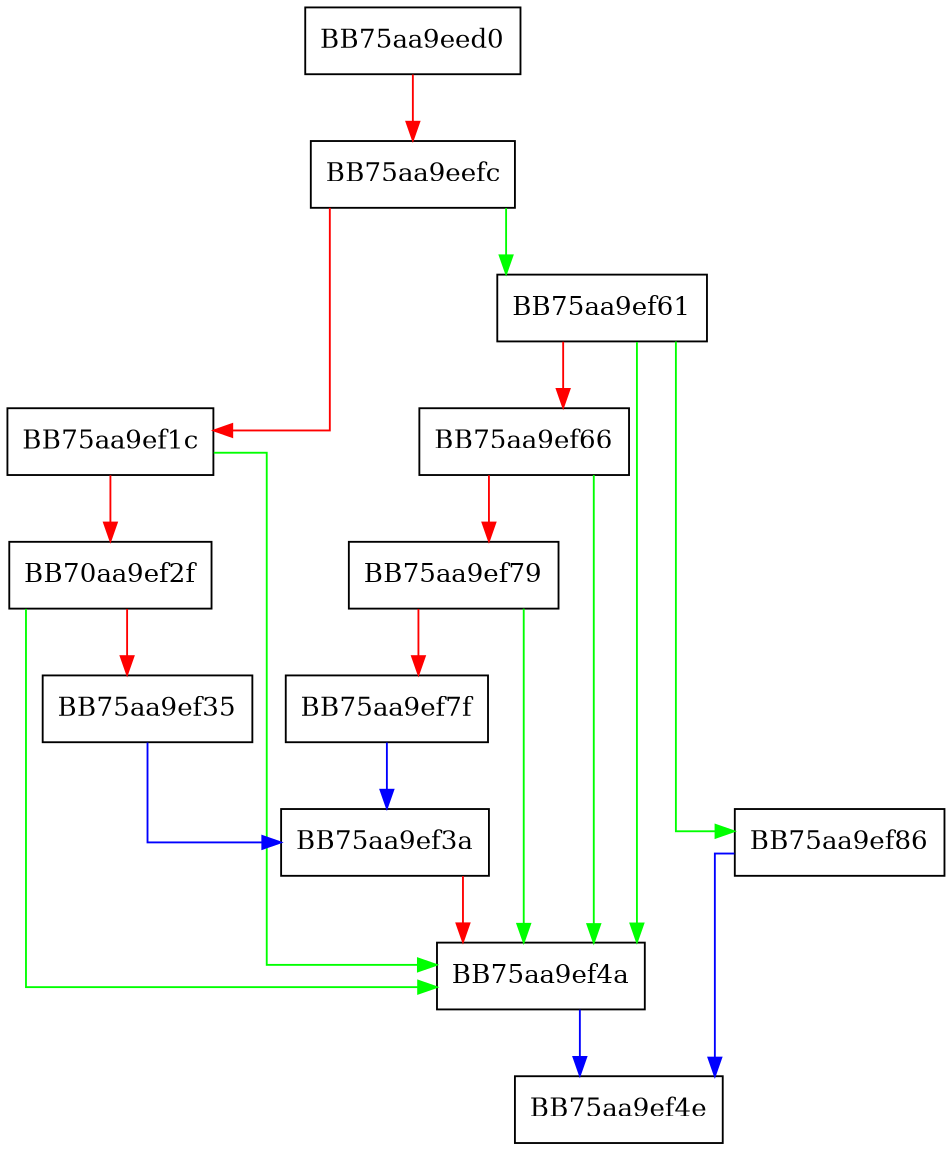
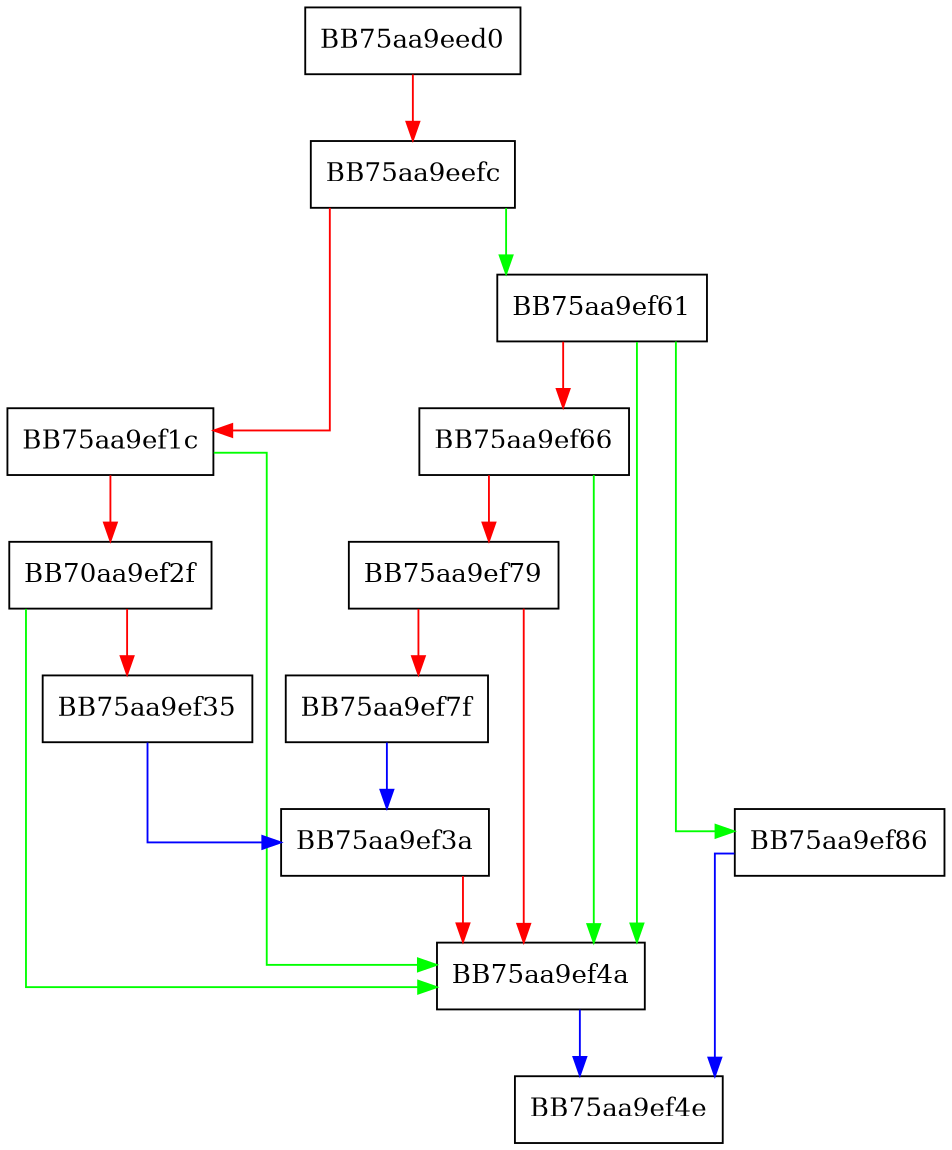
edge "BB75aa9ef79" -> "BB75aa9ef4a": color green -> red
